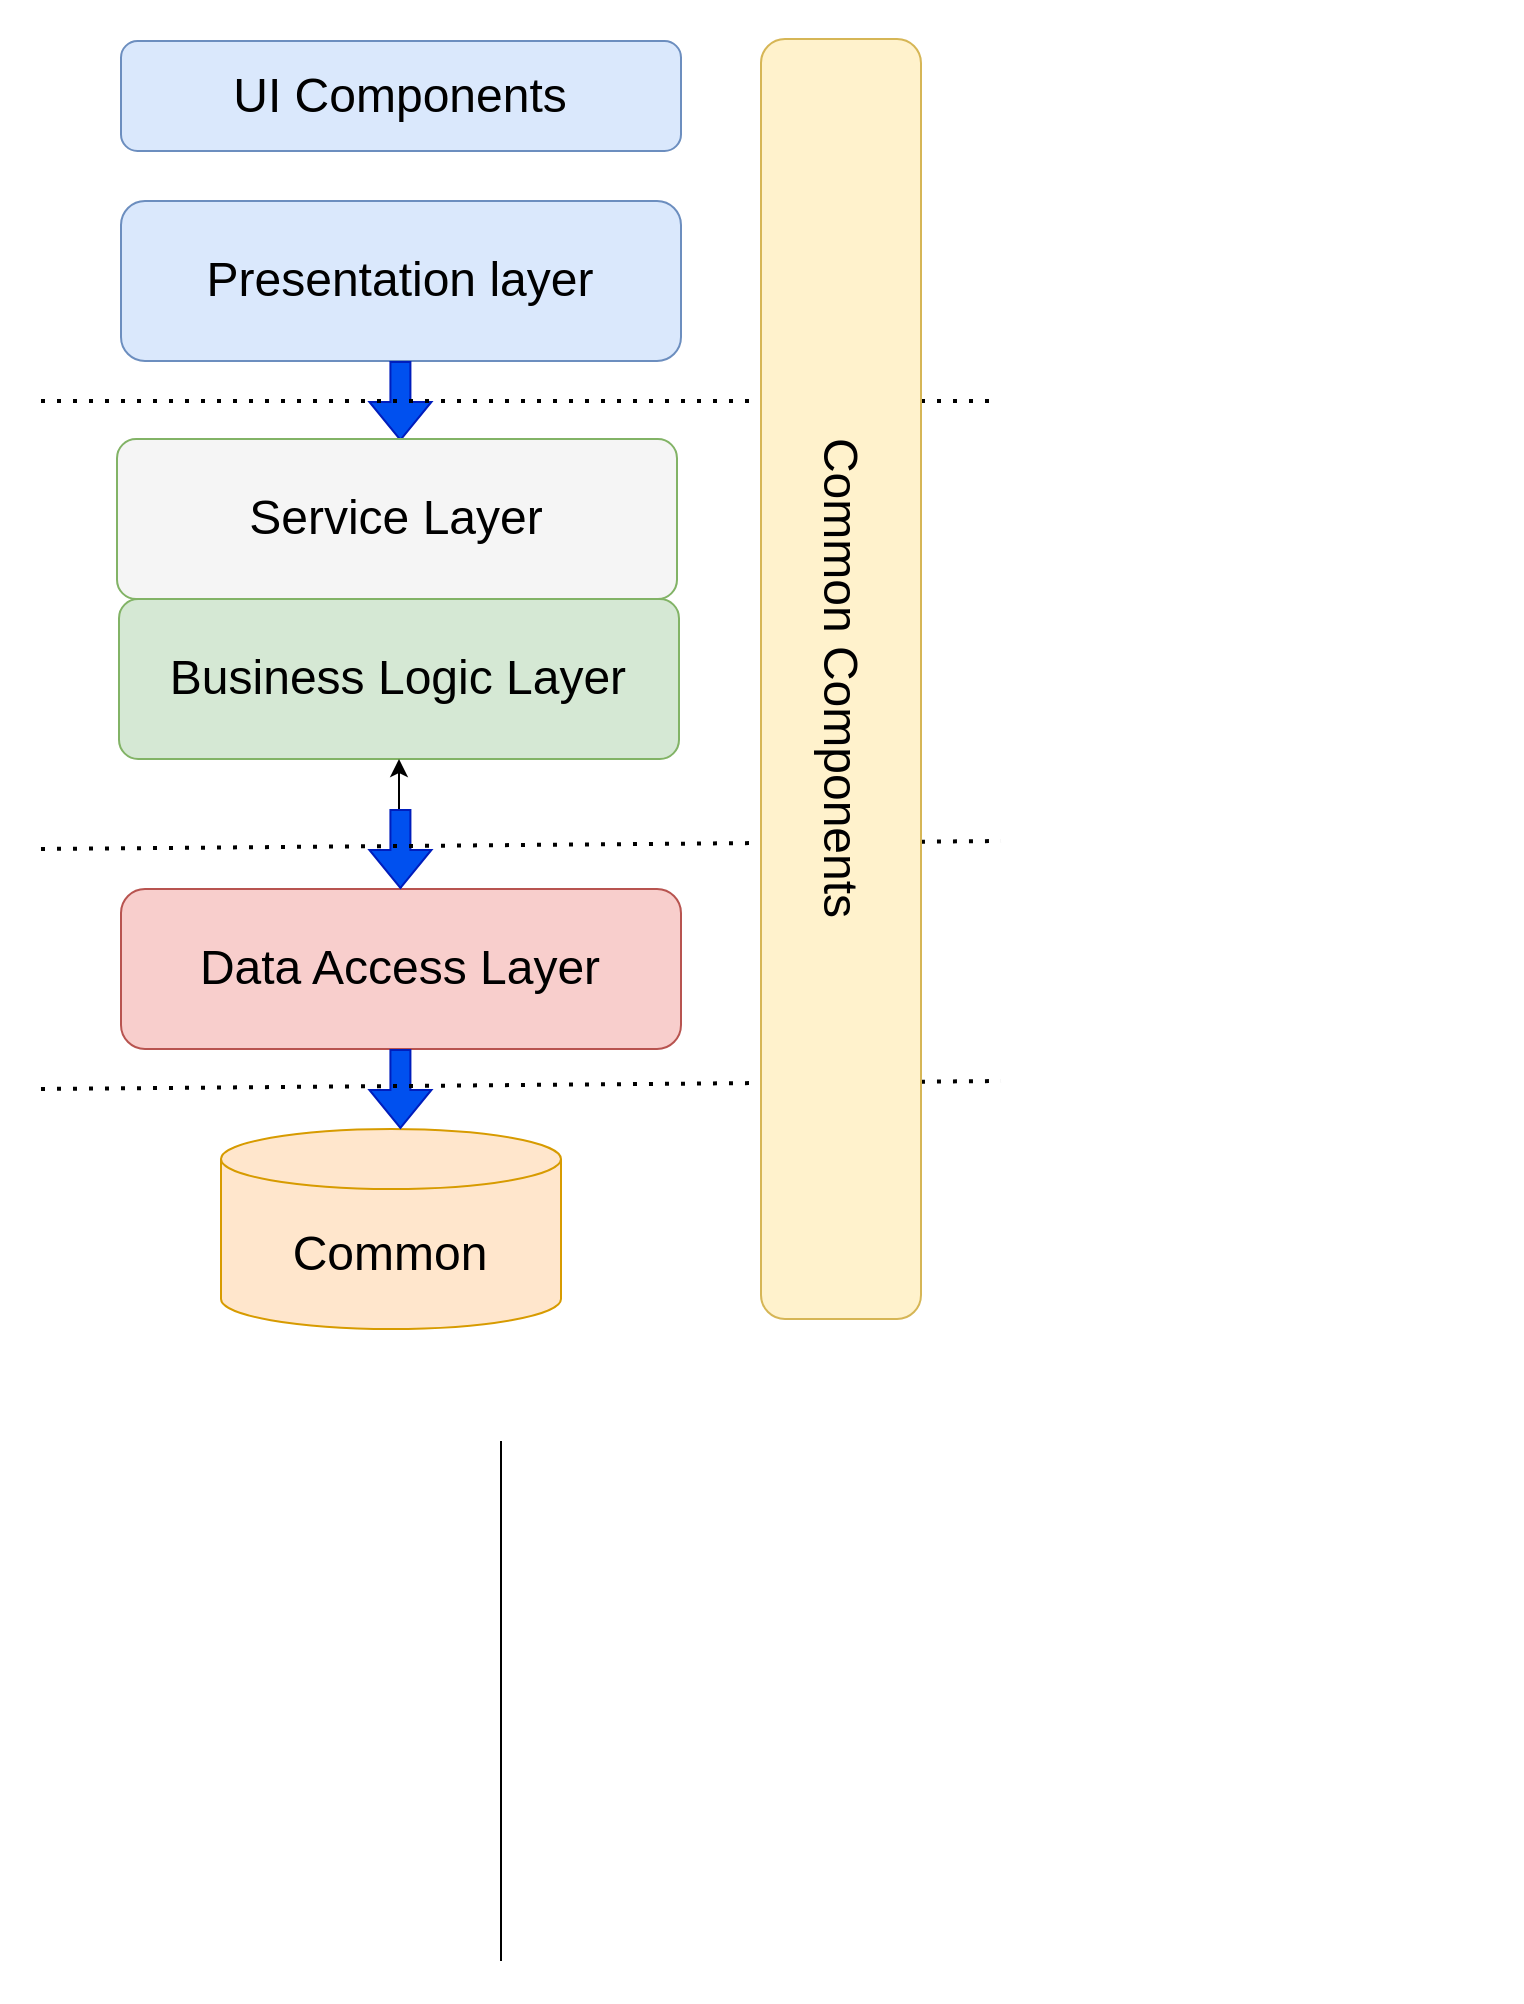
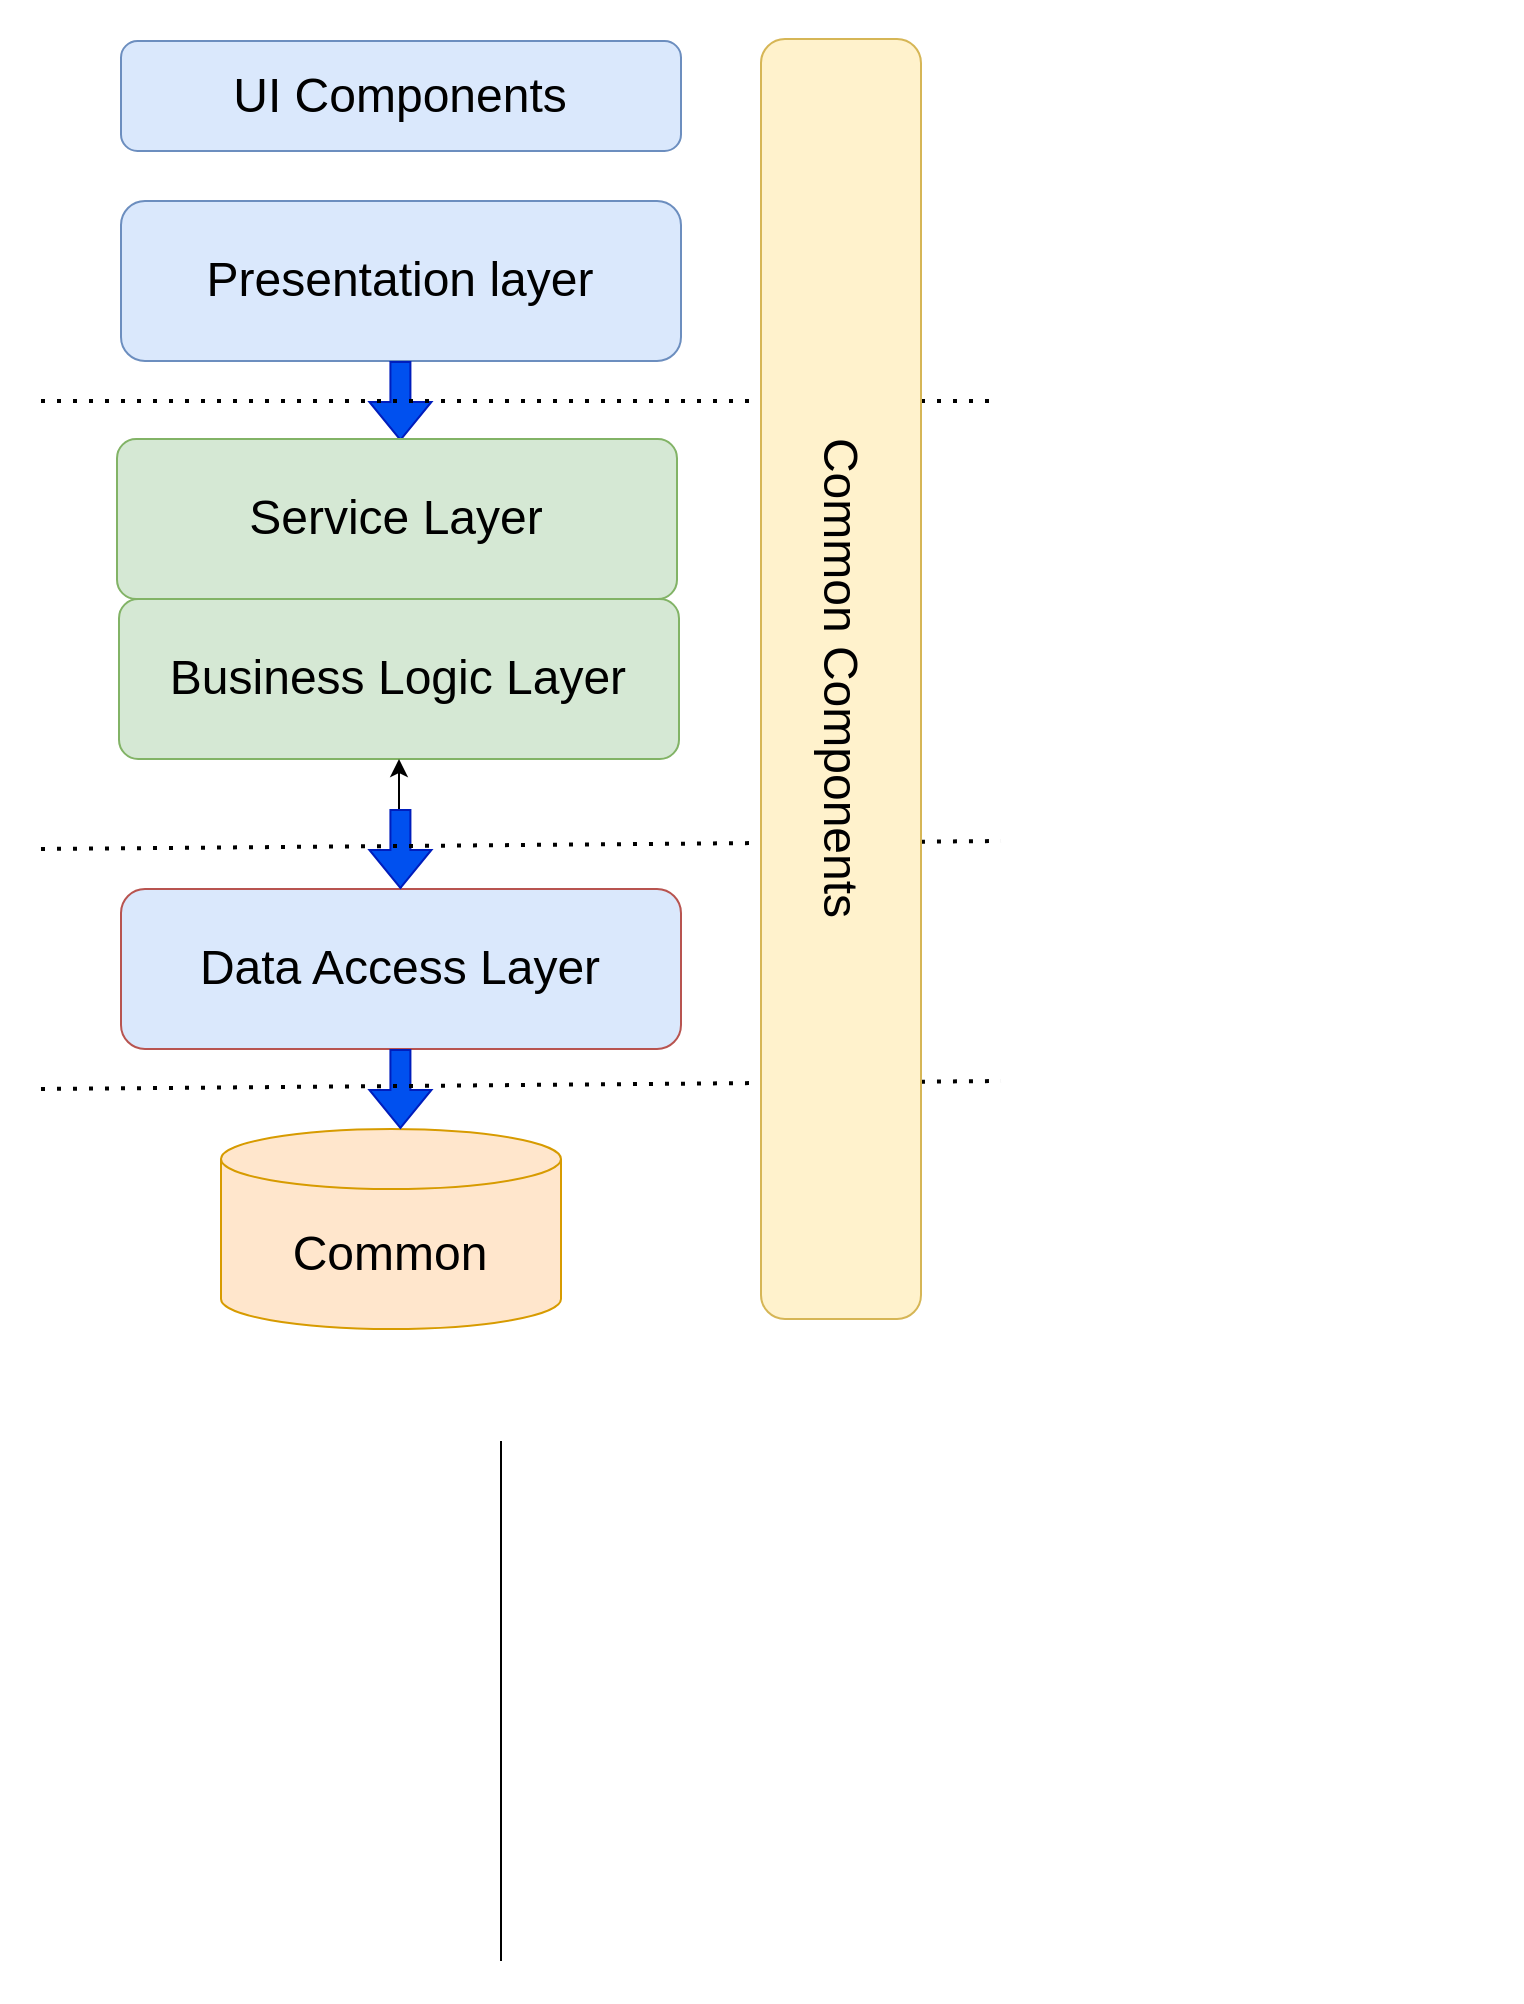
node "Service Layer": fillcolor #f5f5f5 -> #d5e8d4
node "Data Access Layer": fillcolor #f8cecc -> #dae8fc
